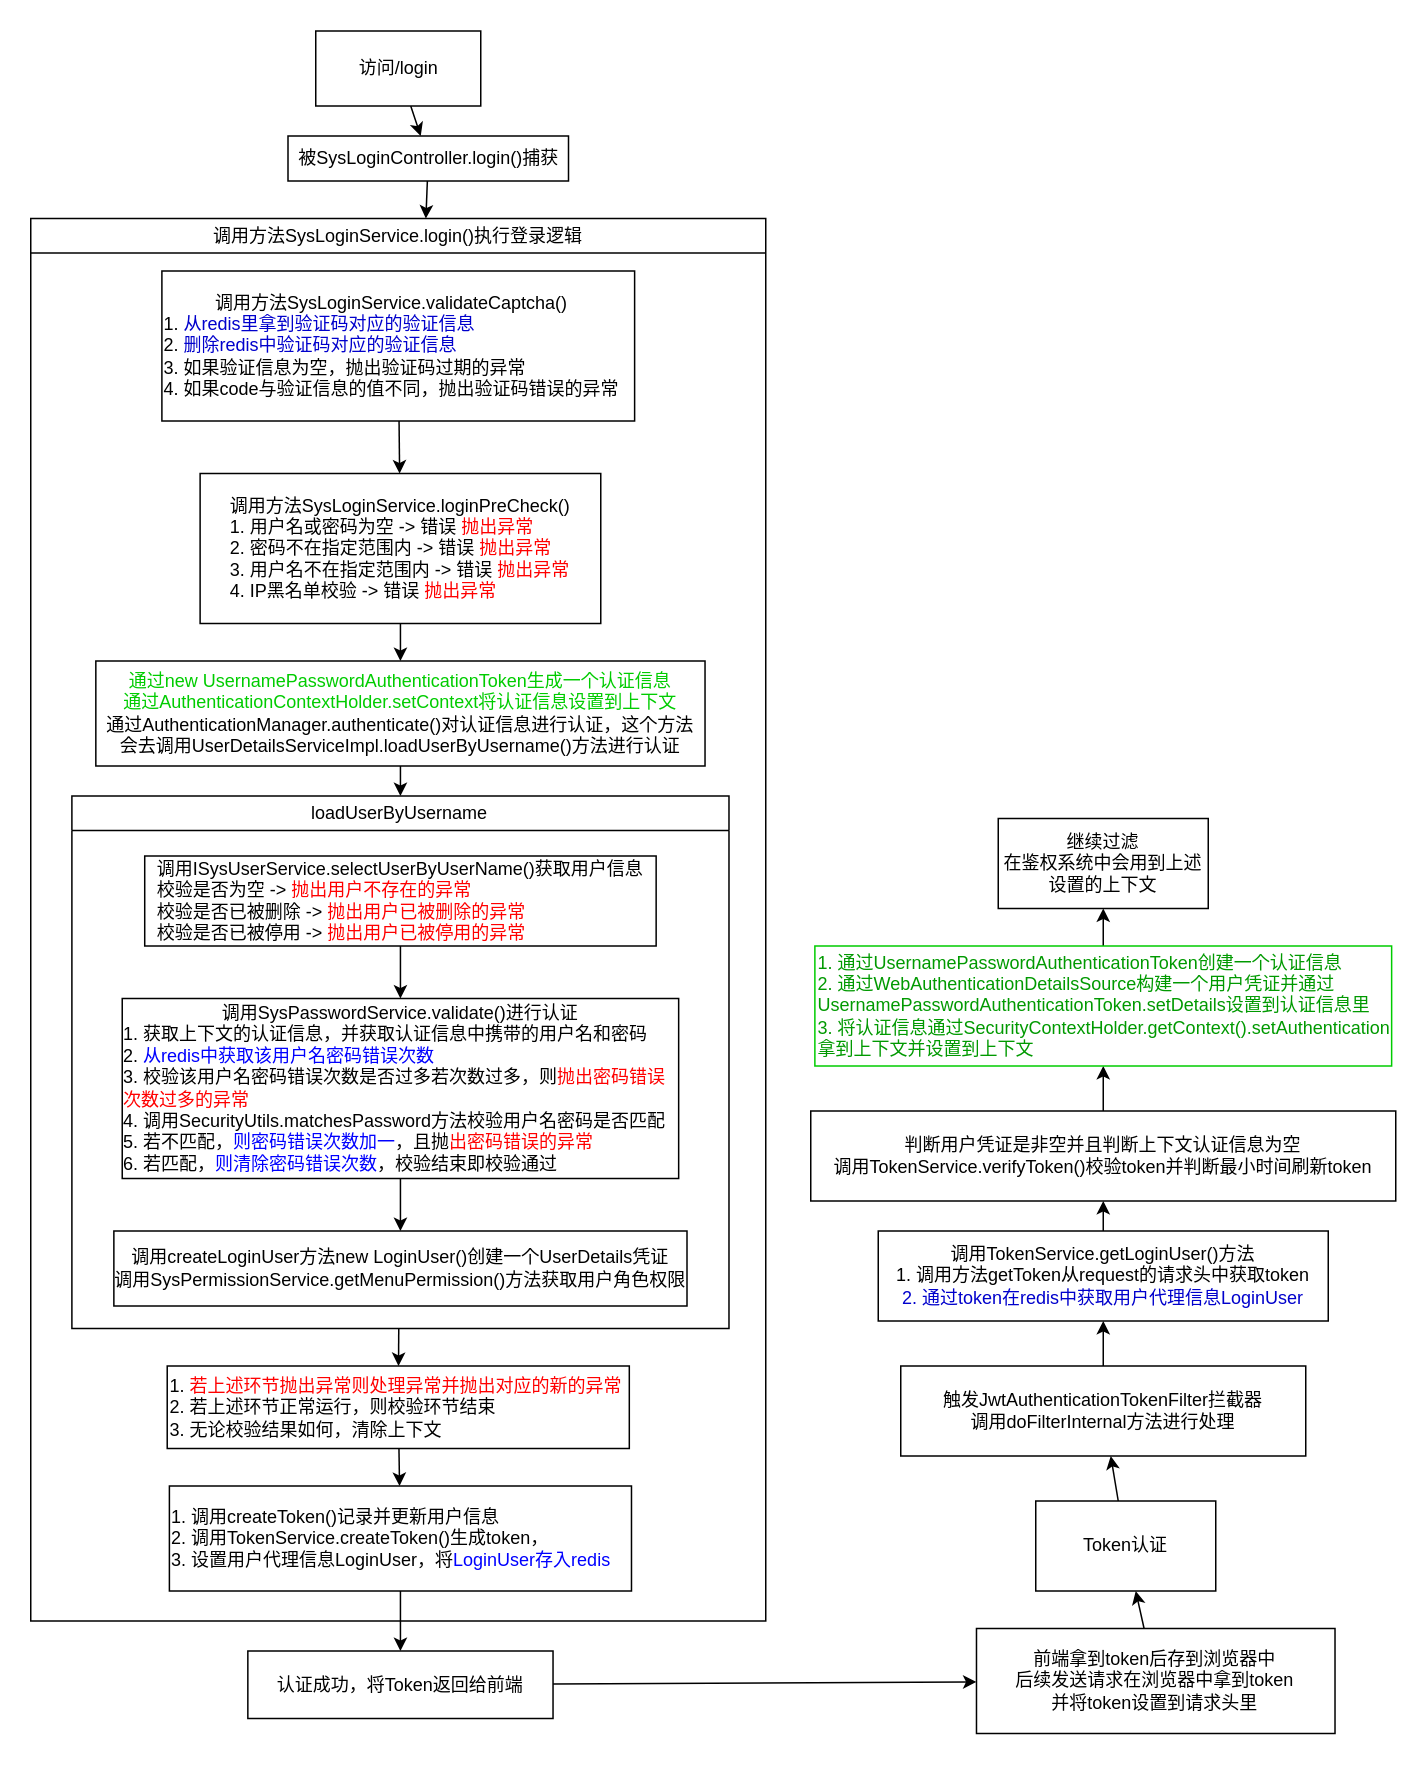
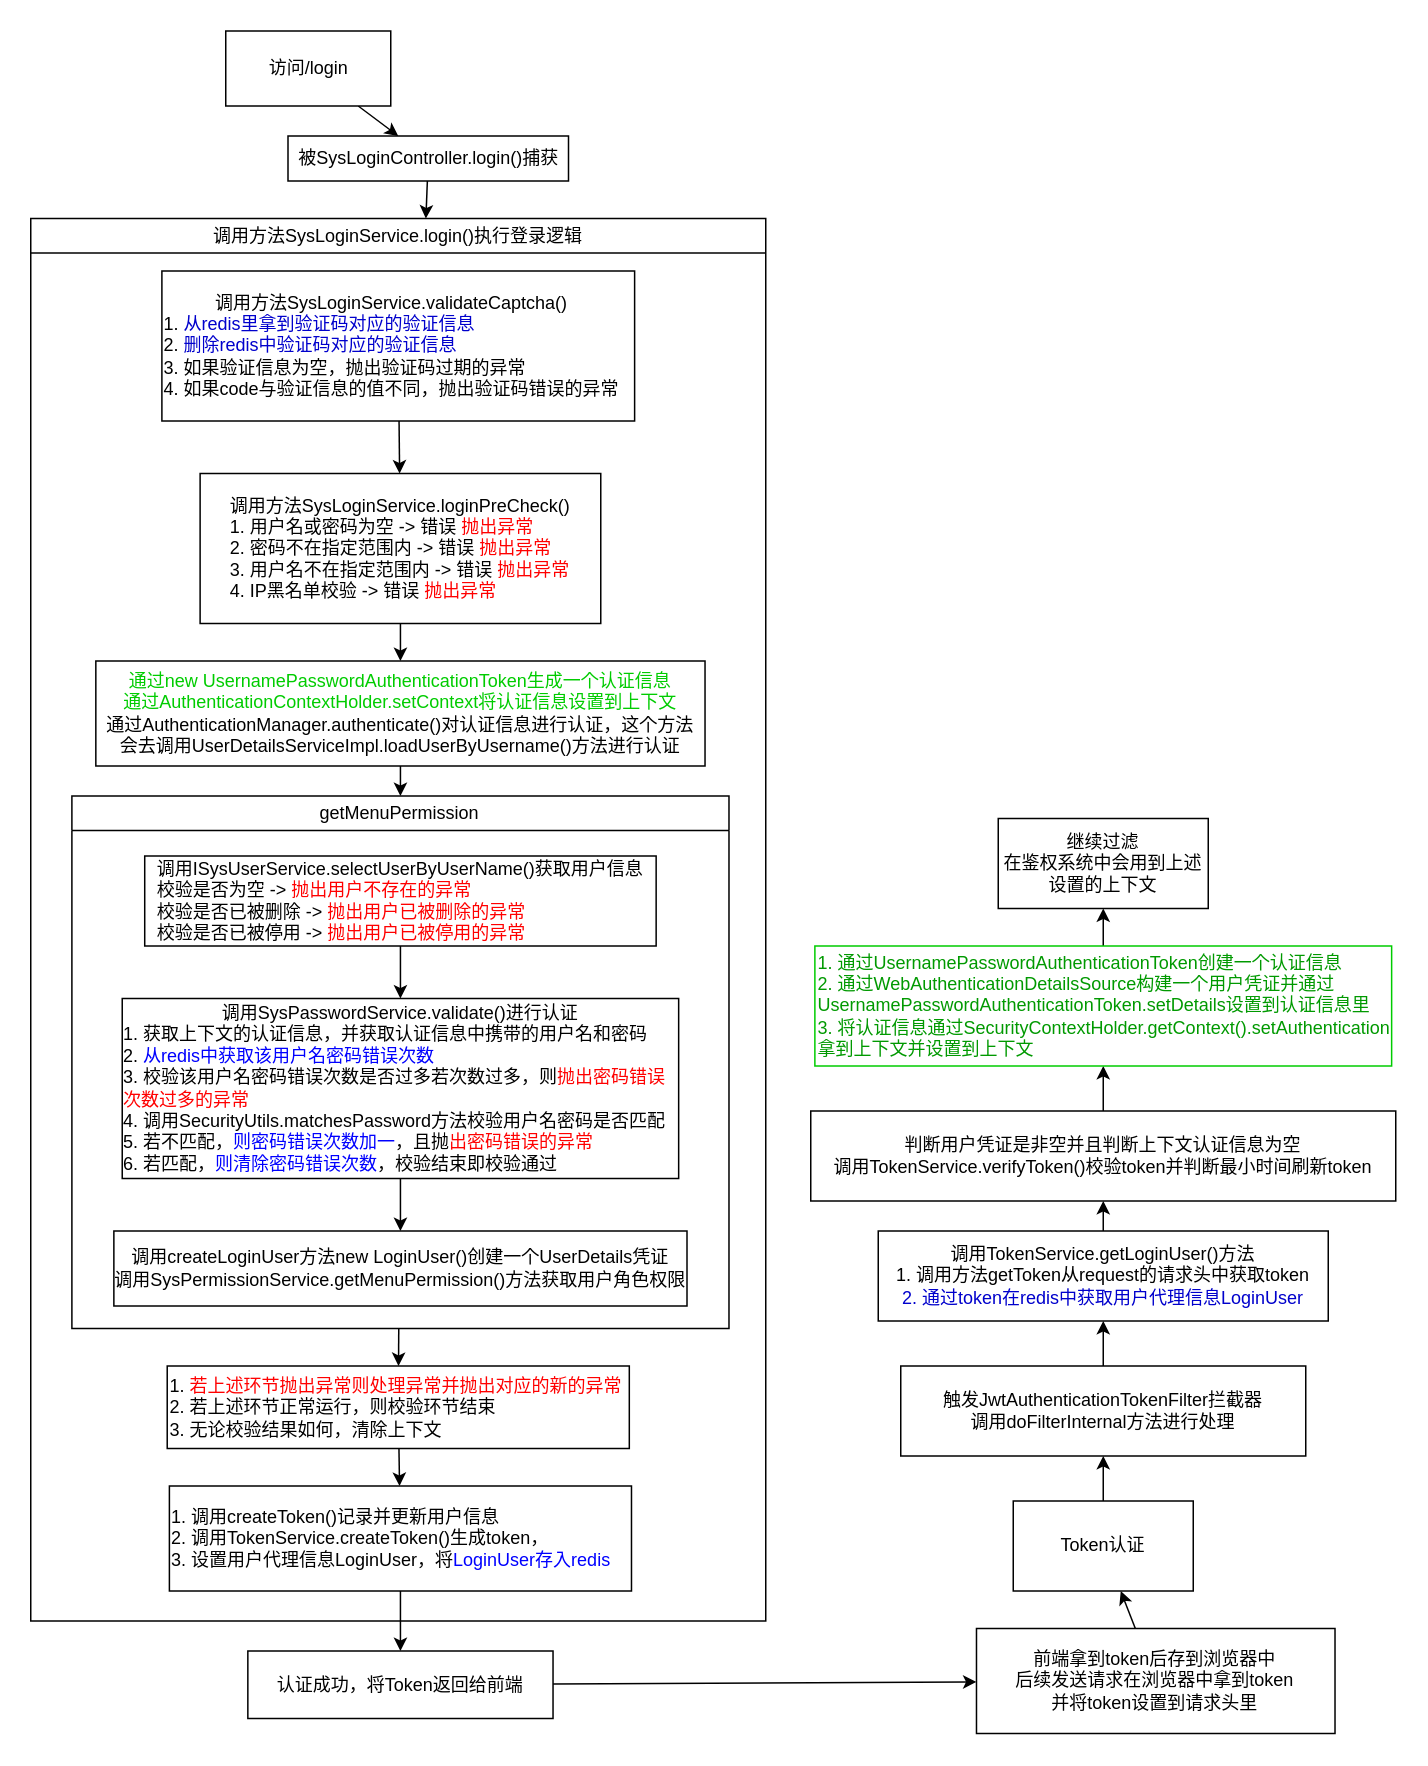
node "访问/login": moved (398, 68) -> (308, 68)
node "loadUserByUsername": label "loadUserByUsername" -> "getMenuPermission"
node "Token认证": moved (1126, 1546) -> (1103, 1546)
